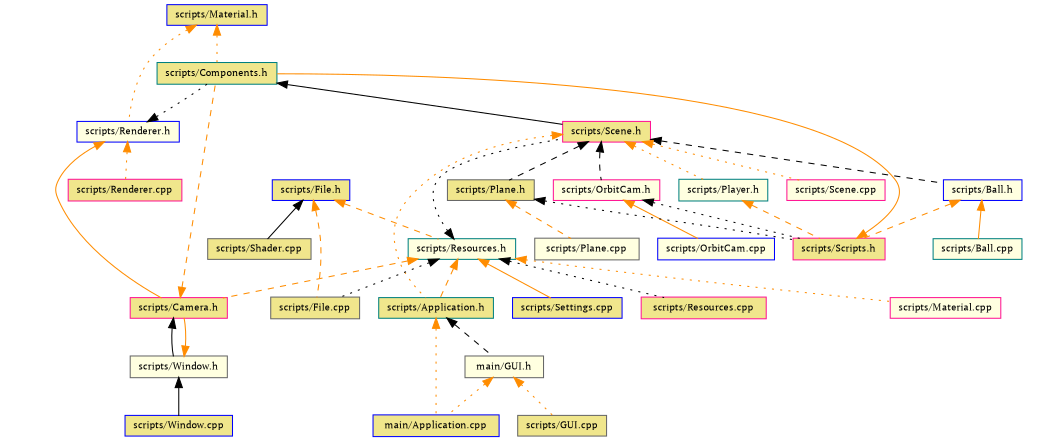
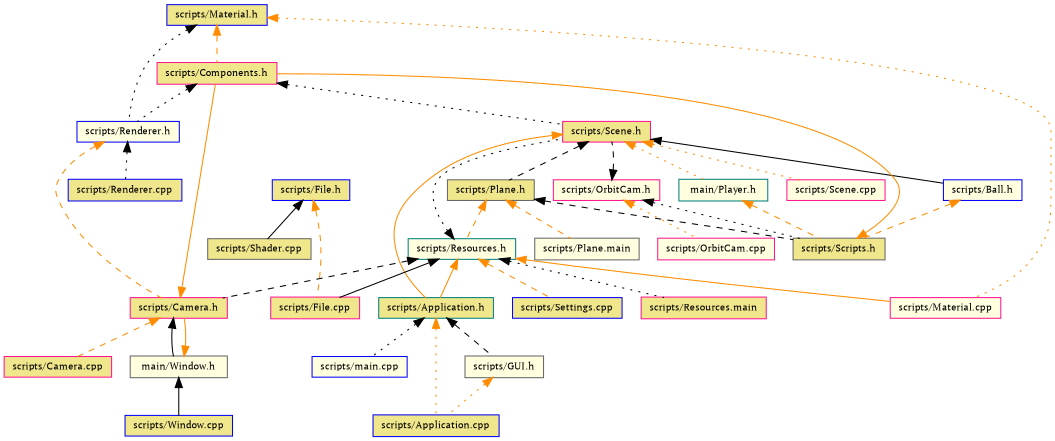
edge "scripts/Components.h" -> "scripts/Material.h": style dotted -> dashed
edge "scripts/Material.cpp" -> "scripts/Material.h": added
edge "scripts/Renderer.h" -> "scripts/Material.h": color darkorange -> black
node "scripts/Components.h": color teal -> deeppink
edge "scripts/Components.h" -> "scripts/Renderer.h": reversed
edge "scripts/Scene.h" -> "scripts/Components.h": style solid -> dotted
edge "scripts/Ball.h" -> "scripts/Scene.h": style dashed -> solid
edge "scripts/Renderer.cpp" -> "scripts/Renderer.h": color darkorange -> black
edge "scripts/OrbitCam.h" -> "scripts/Scene.h": reversed
edge "scripts/Application.h" -> "scripts/Scene.h": style dotted -> solid
edge "scripts/Components.h" -> "scripts/Camera.h": style dashed -> solid
node "scripts/Renderer.cpp": color deeppink -> blue
node "scripts/Player.h": label "scripts/Player.h" -> "main/Player.h"
edge "scripts/Resources.h" -> "scripts/File.h": now "scripts/Resources.h" -> "scripts/Plane.h"
edge "scripts/Scripts.h" -> "scripts/Plane.h": style dotted -> dashed
edge "scripts/OrbitCam.cpp" -> "scripts/OrbitCam.h": style solid -> dotted
edge "scripts/Camera.h" -> "scripts/Renderer.h": style solid -> dashed
node "scripts/Plane.cpp": label "scripts/Plane.cpp" -> "scripts/Plane.main"
node "scripts/OrbitCam.cpp": color blue -> deeppink
node "scripts/Scripts.h": color deeppink -> gray40
node "scripts/Ball.cpp": removed
edge "scripts/Camera.h" -> "scripts/Resources.h": color darkorange -> black
edge "scripts/File.cpp" -> "scripts/Resources.h": style dotted -> solid
edge "scripts/Settings.cpp" -> "scripts/Resources.h": style solid -> dashed
edge "scripts/Material.cpp" -> "scripts/Resources.h": style dotted -> solid
edge "scripts/Application.h" -> "scripts/Resources.h": style dashed -> solid
node "scripts/File.cpp": color gray40 -> deeppink
node "scripts/Resources.cpp": label "scripts/Resources.cpp" -> "scripts/Resources.main"
node "scripts/Camera.cpp": added
node "scripts/Window.h": label "scripts/Window.h" -> "main/Window.h"
node "scripts/main.cpp": added
node "main/GUI.h": label "main/GUI.h" -> "scripts/GUI.h"
node "main/Application.cpp": label "main/Application.cpp" -> "scripts/Application.cpp"
node "scripts/GUI.cpp": removed
